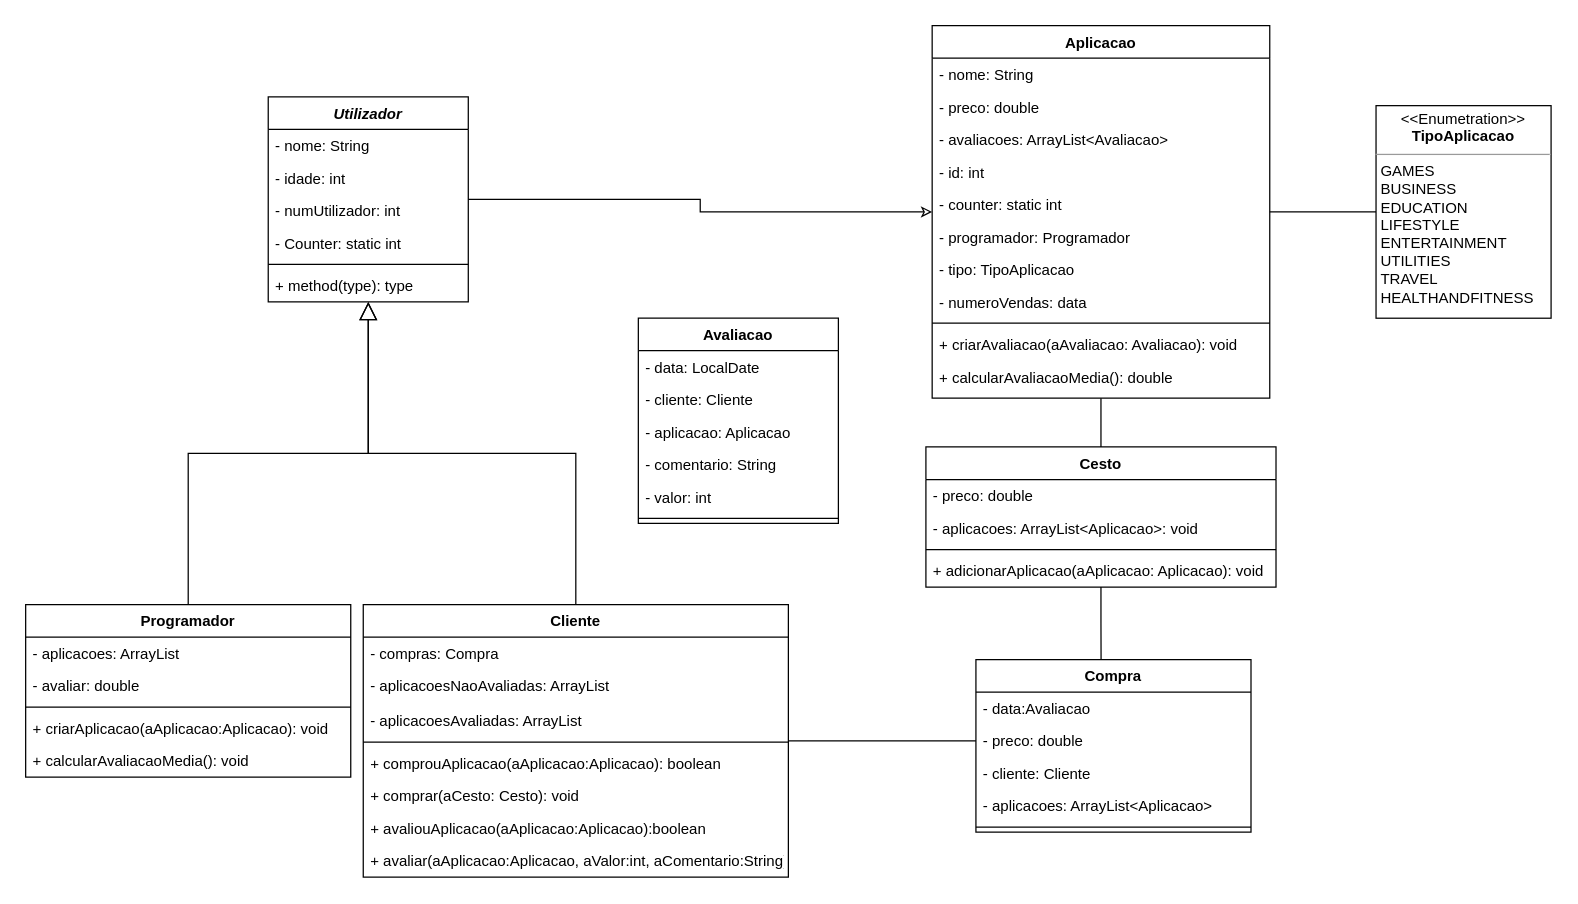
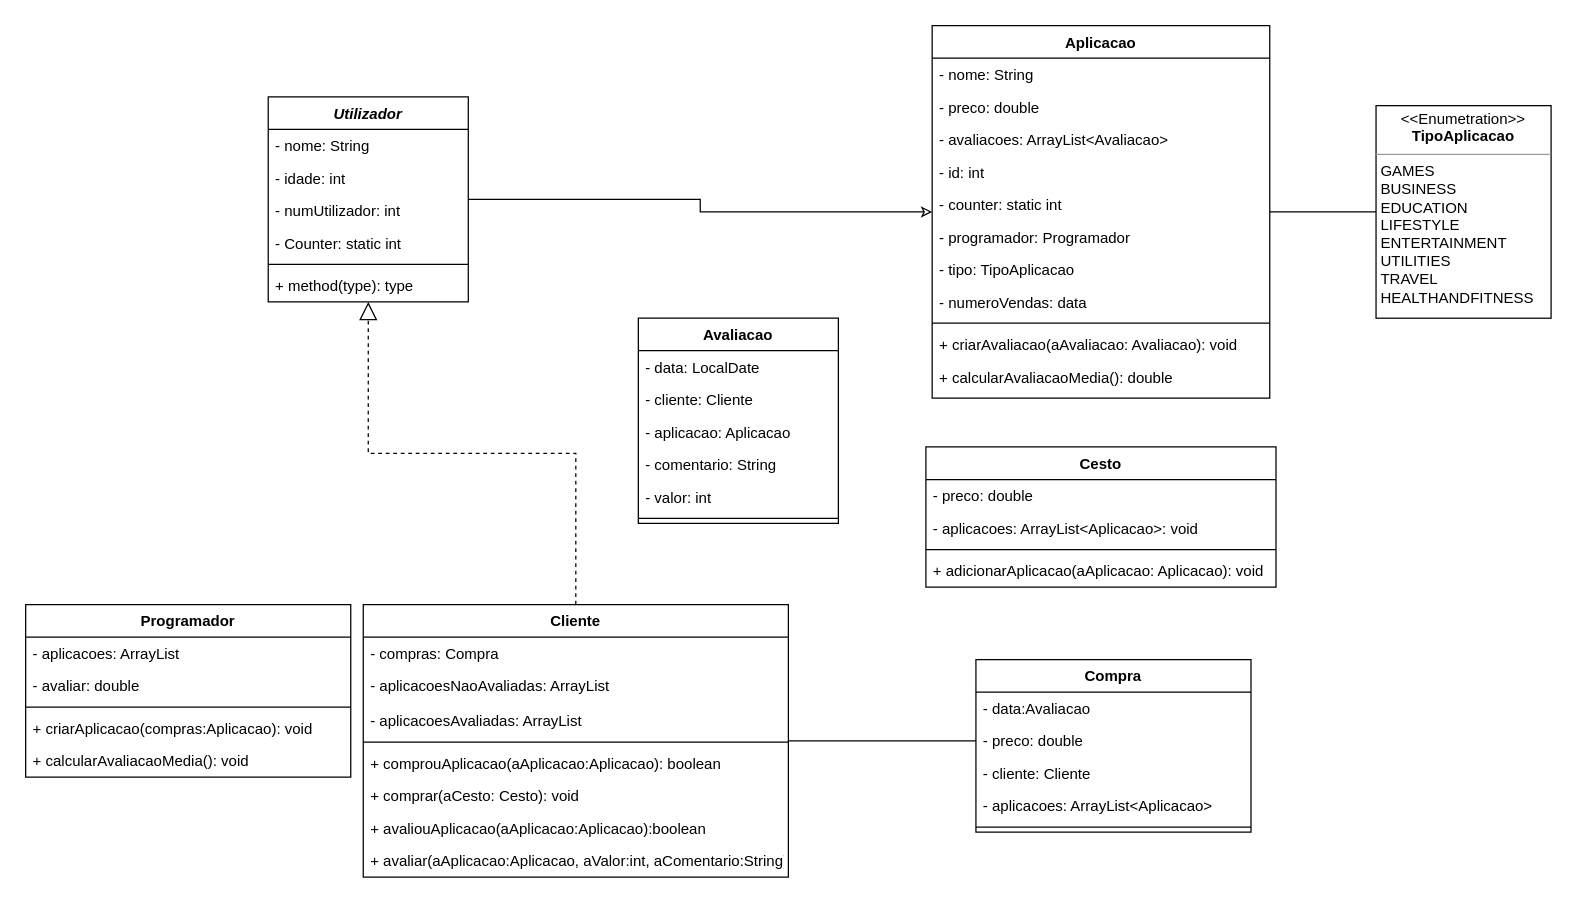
edge "Aplicacao" -- "Cesto": removed
edge "Programador" -> "Utilizador": removed
edge "Cliente" -> "Utilizador": style solid -> dashed
edge "Cesto" -- "Compra": removed
node "+ criarAplicacao(aAplicacao:Aplicacao): void": label "+ criarAplicacao(aAplicacao:Aplicacao): void" -> "+ criarAplicacao(compras:Aplicacao): void"
